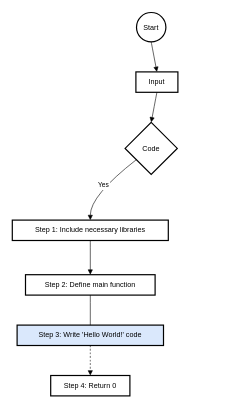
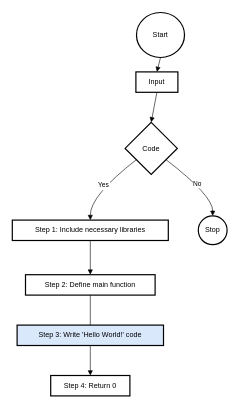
node "Start": size 29x29 -> 48x45
edge "Code" -> "Stop": added, label "No"
node "Stop": added
edge "Step 3: Write 'Hello World!' code" -> "Step 4: Return 0": style dashed -> solid
